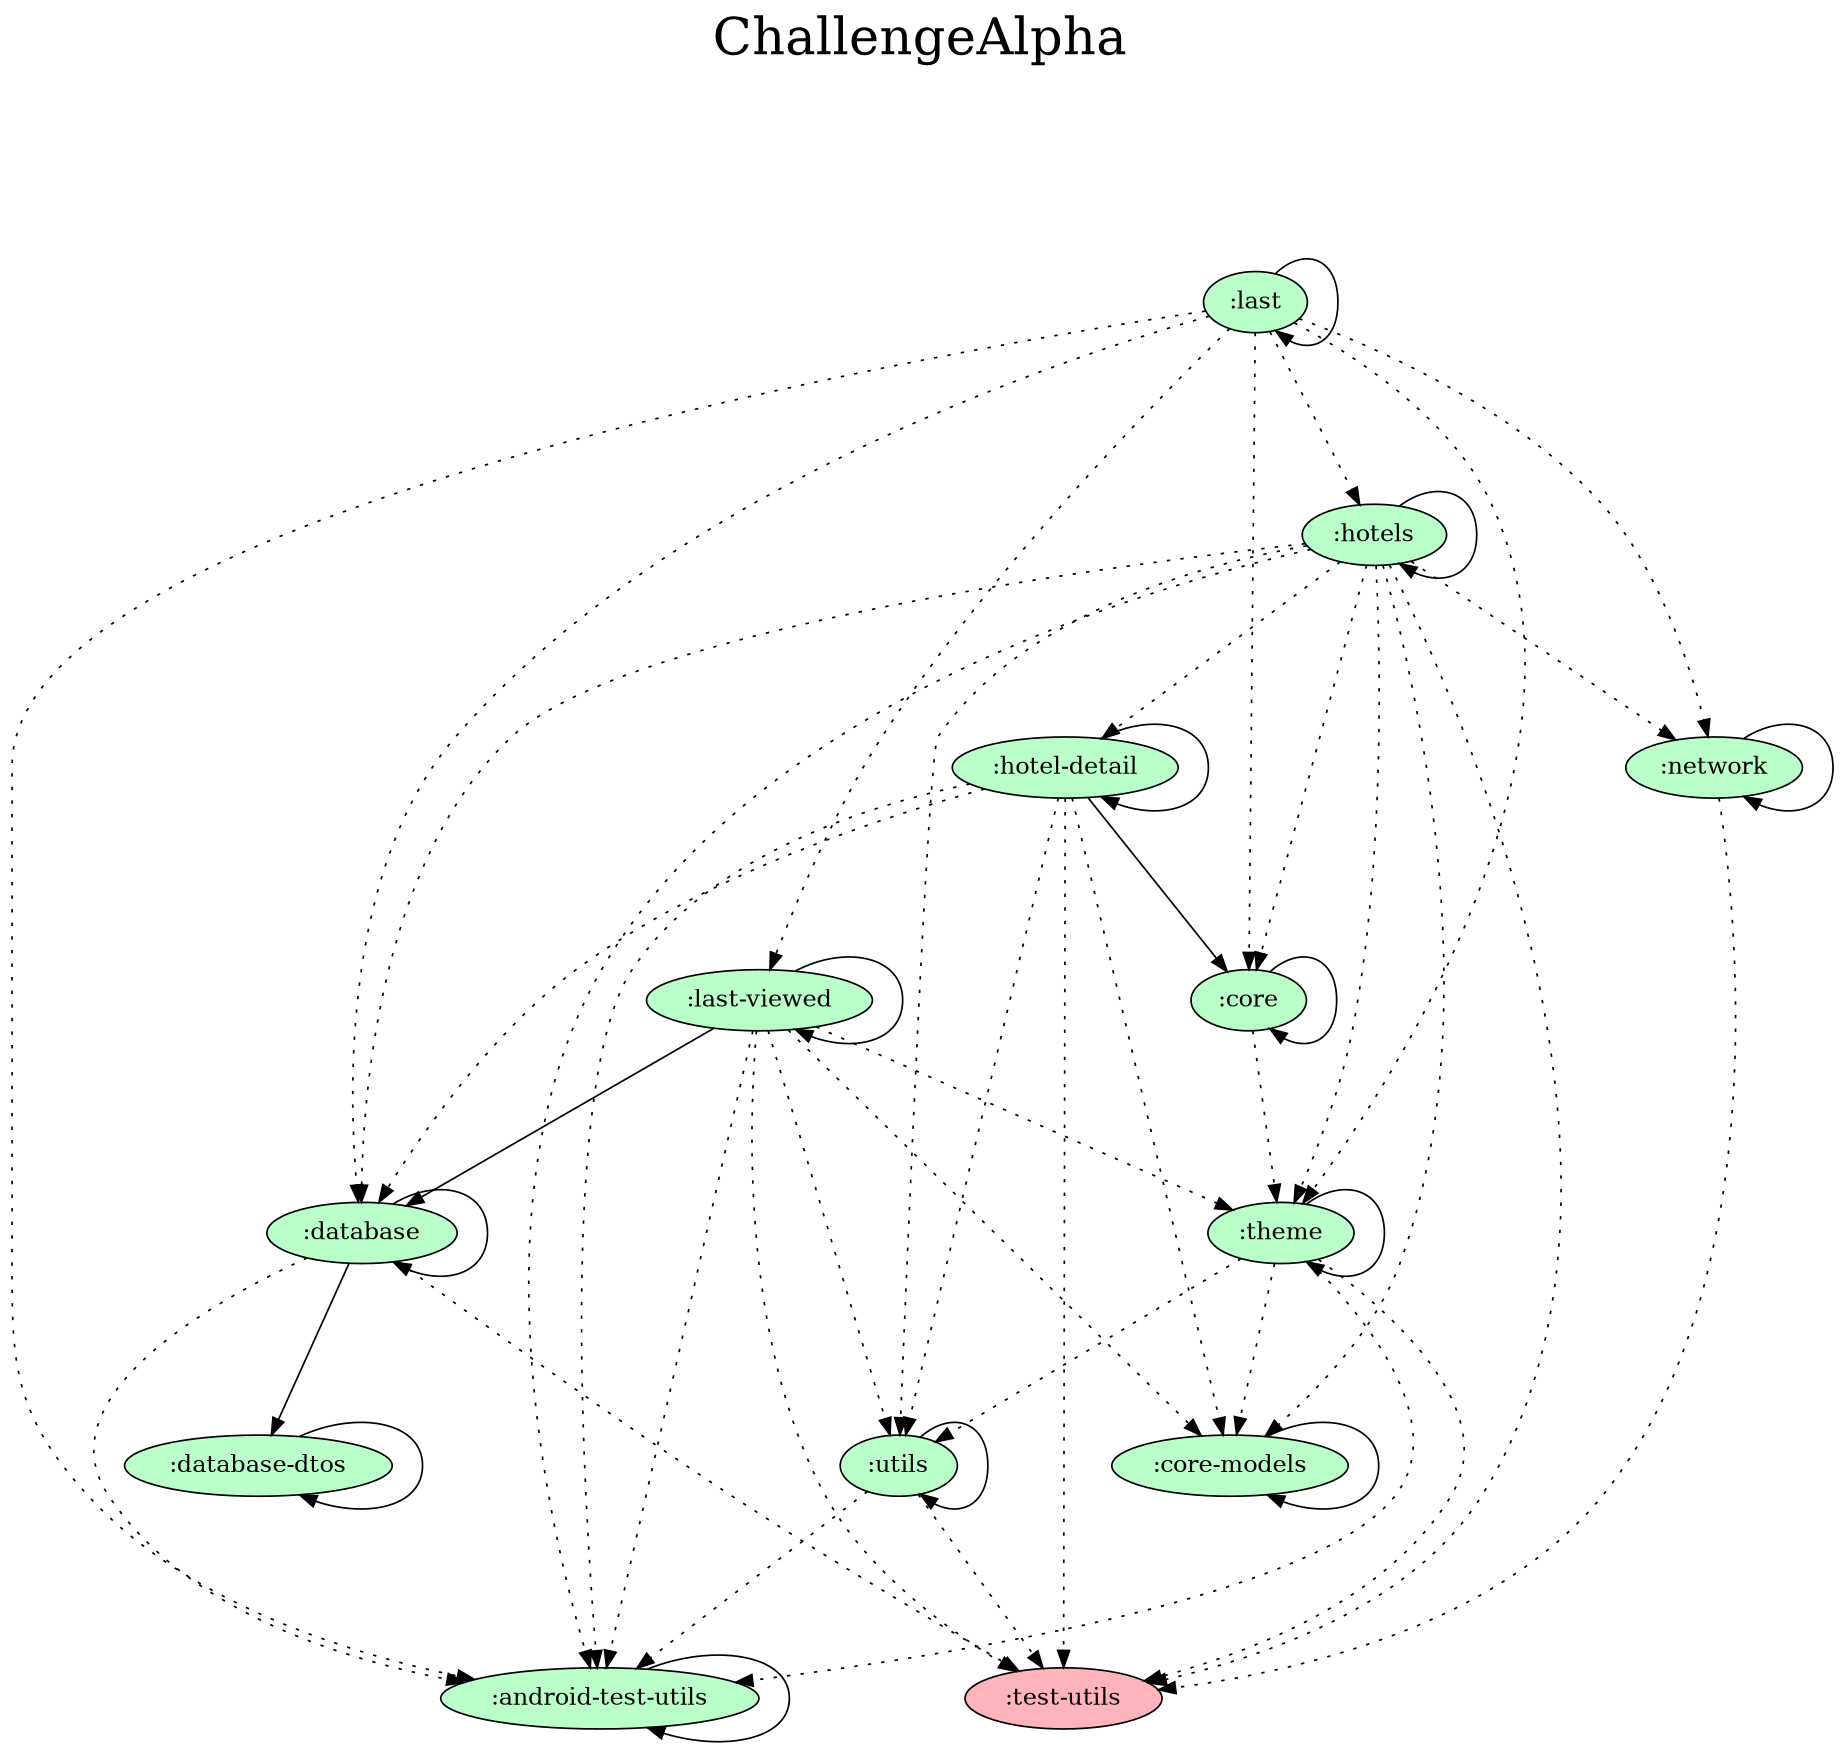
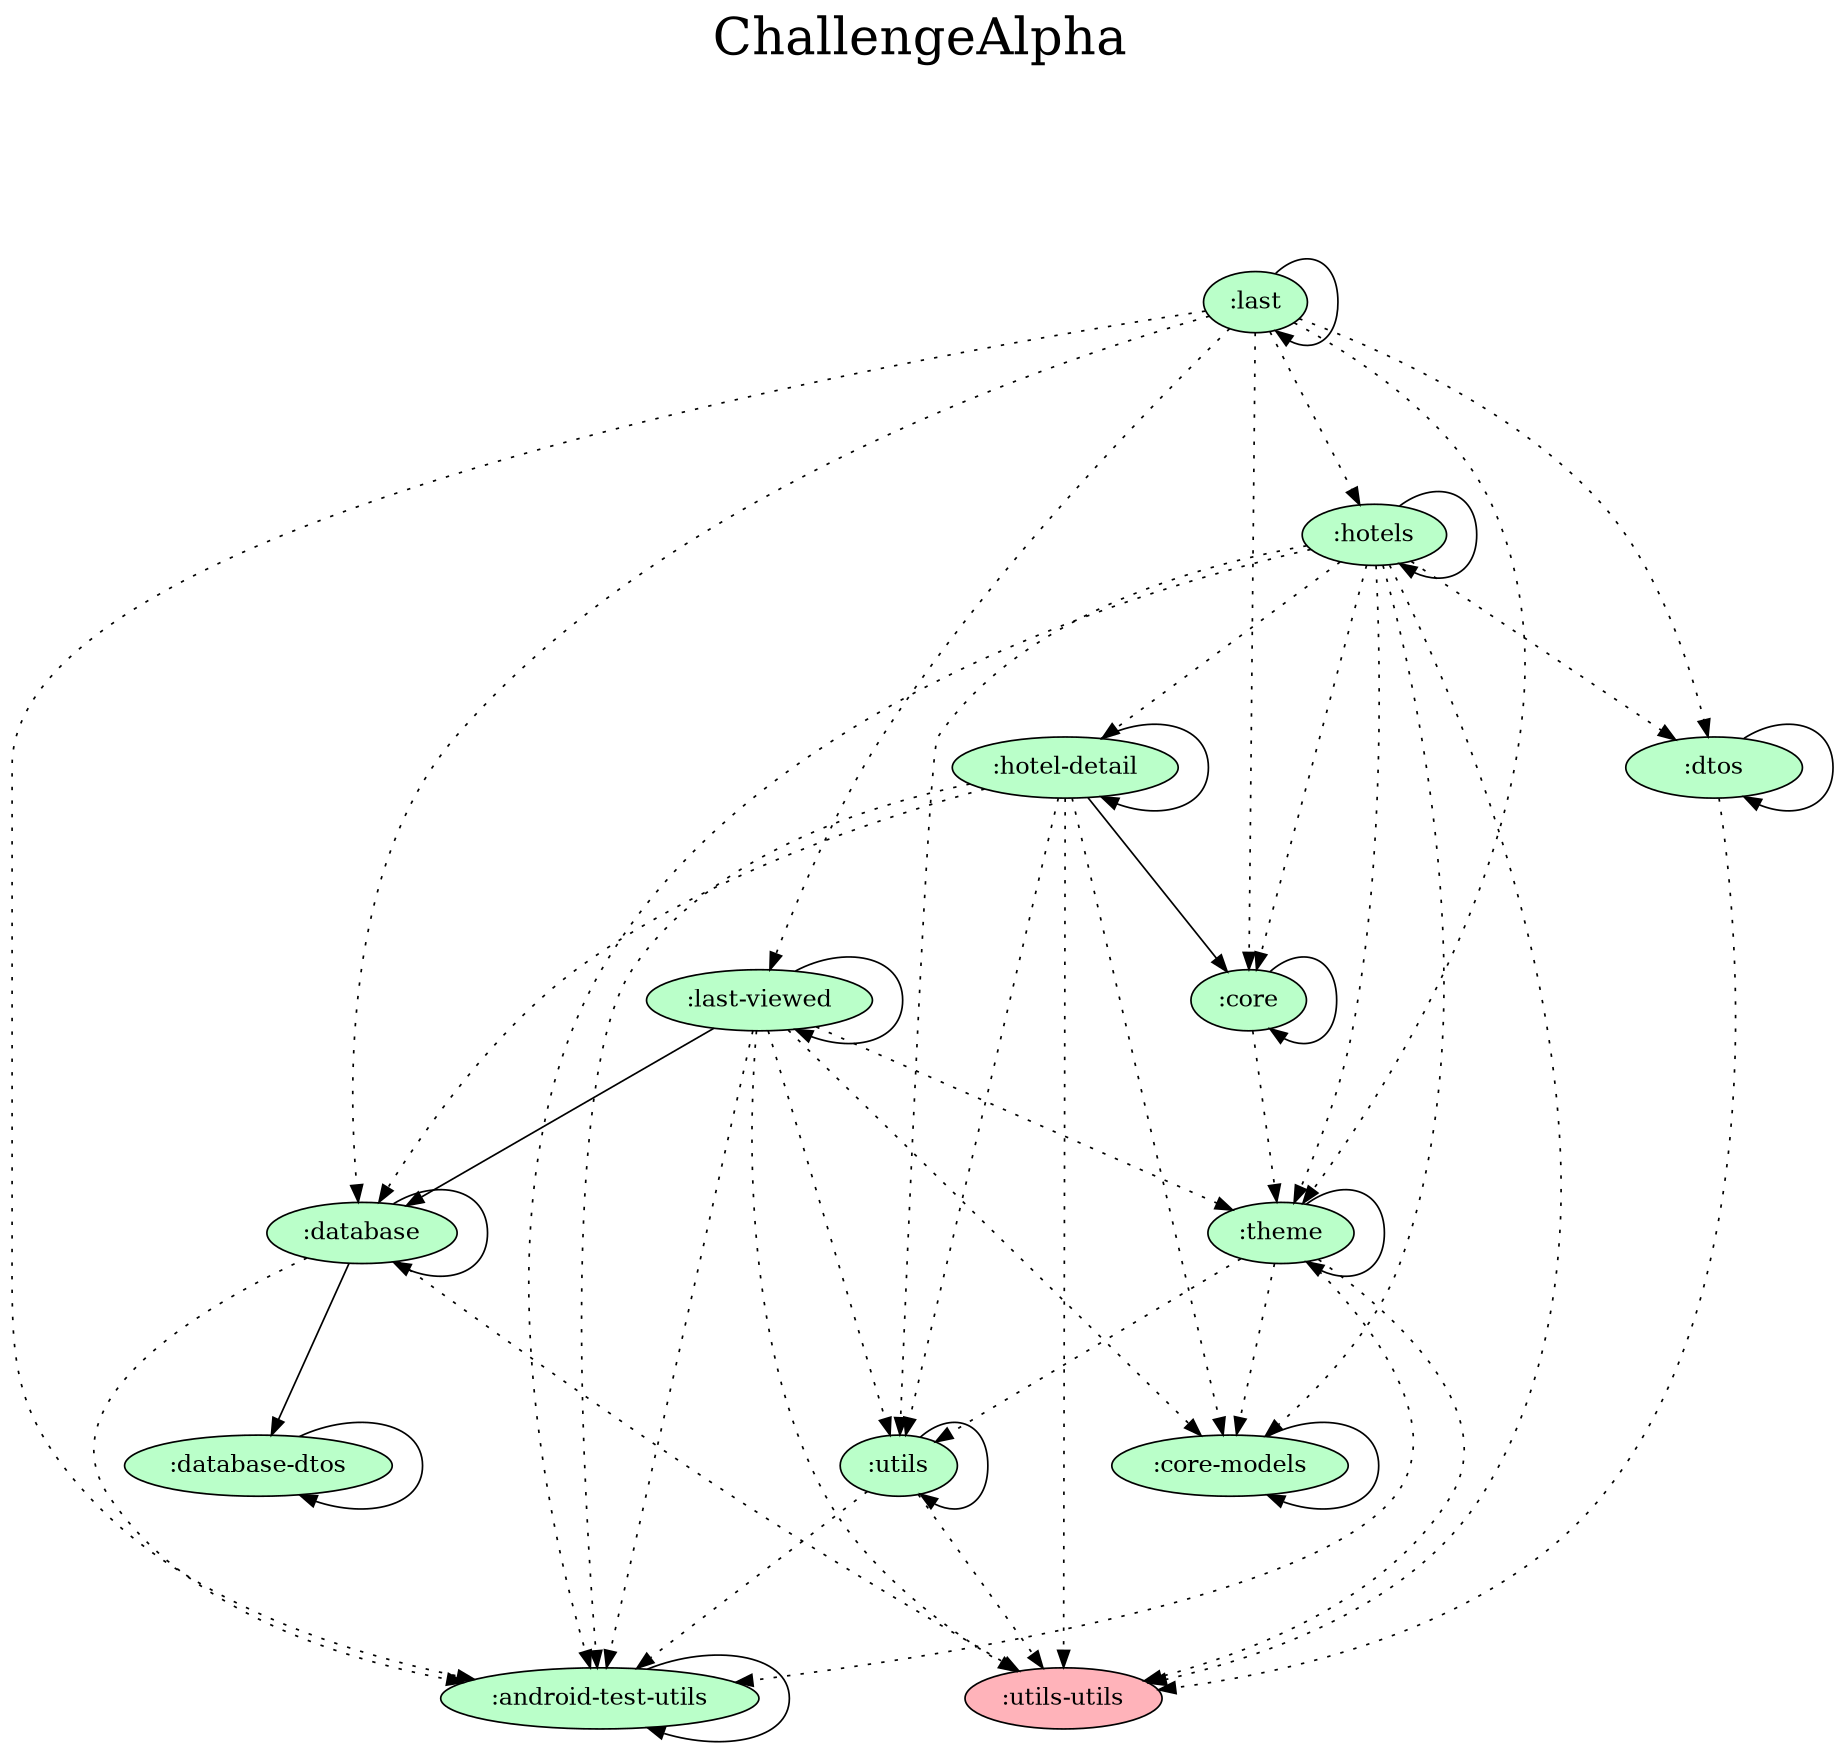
edge ":hotels" -> ":database": removed
node ":network": label ":network" -> ":dtos"
node ":test-utils": label ":test-utils" -> ":utils-utils"
